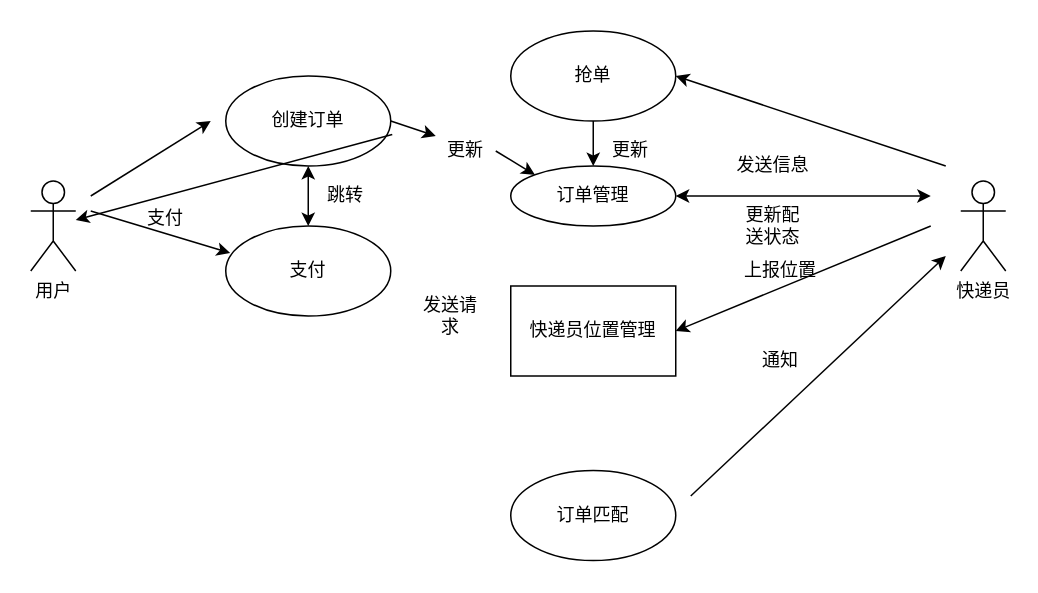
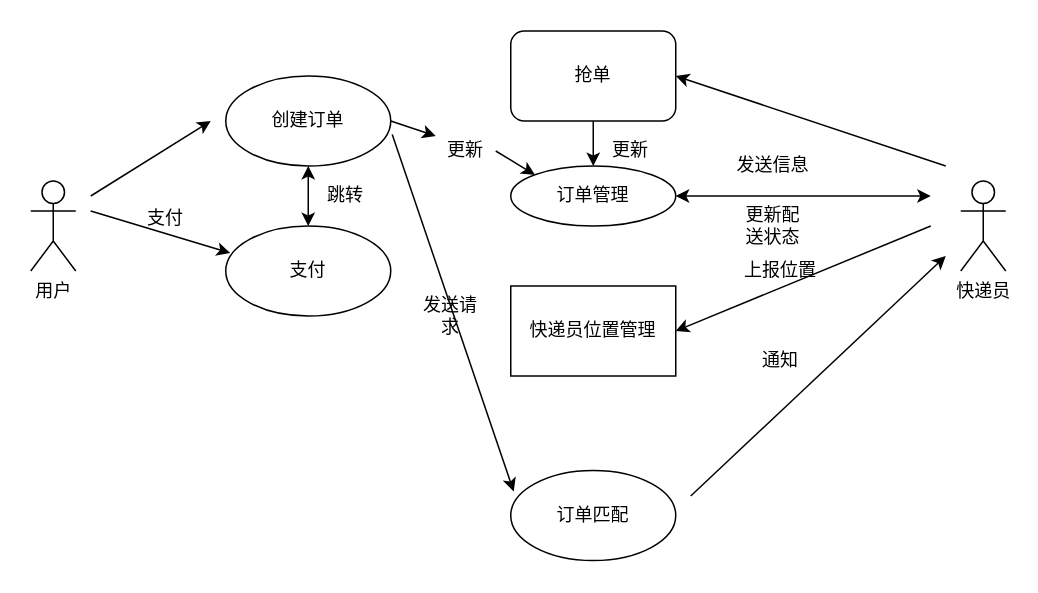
node "抢单": shape ellipse -> rounded rectangle
edge "创建订单" -> "用户": now "创建订单" -> "订单匹配"
